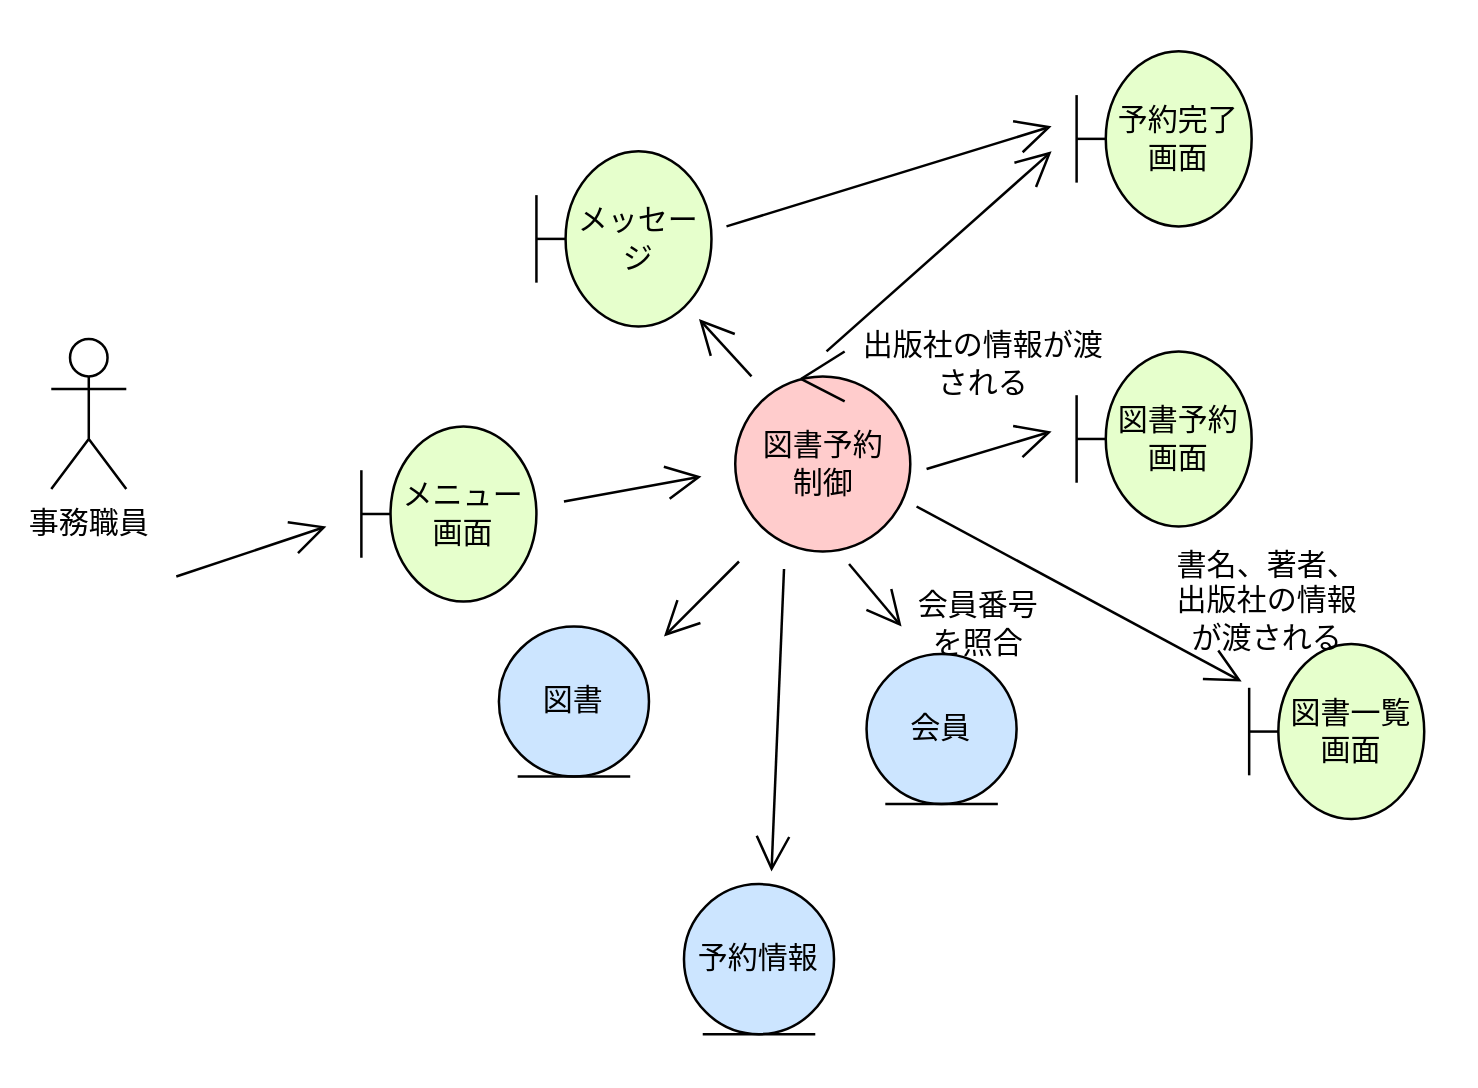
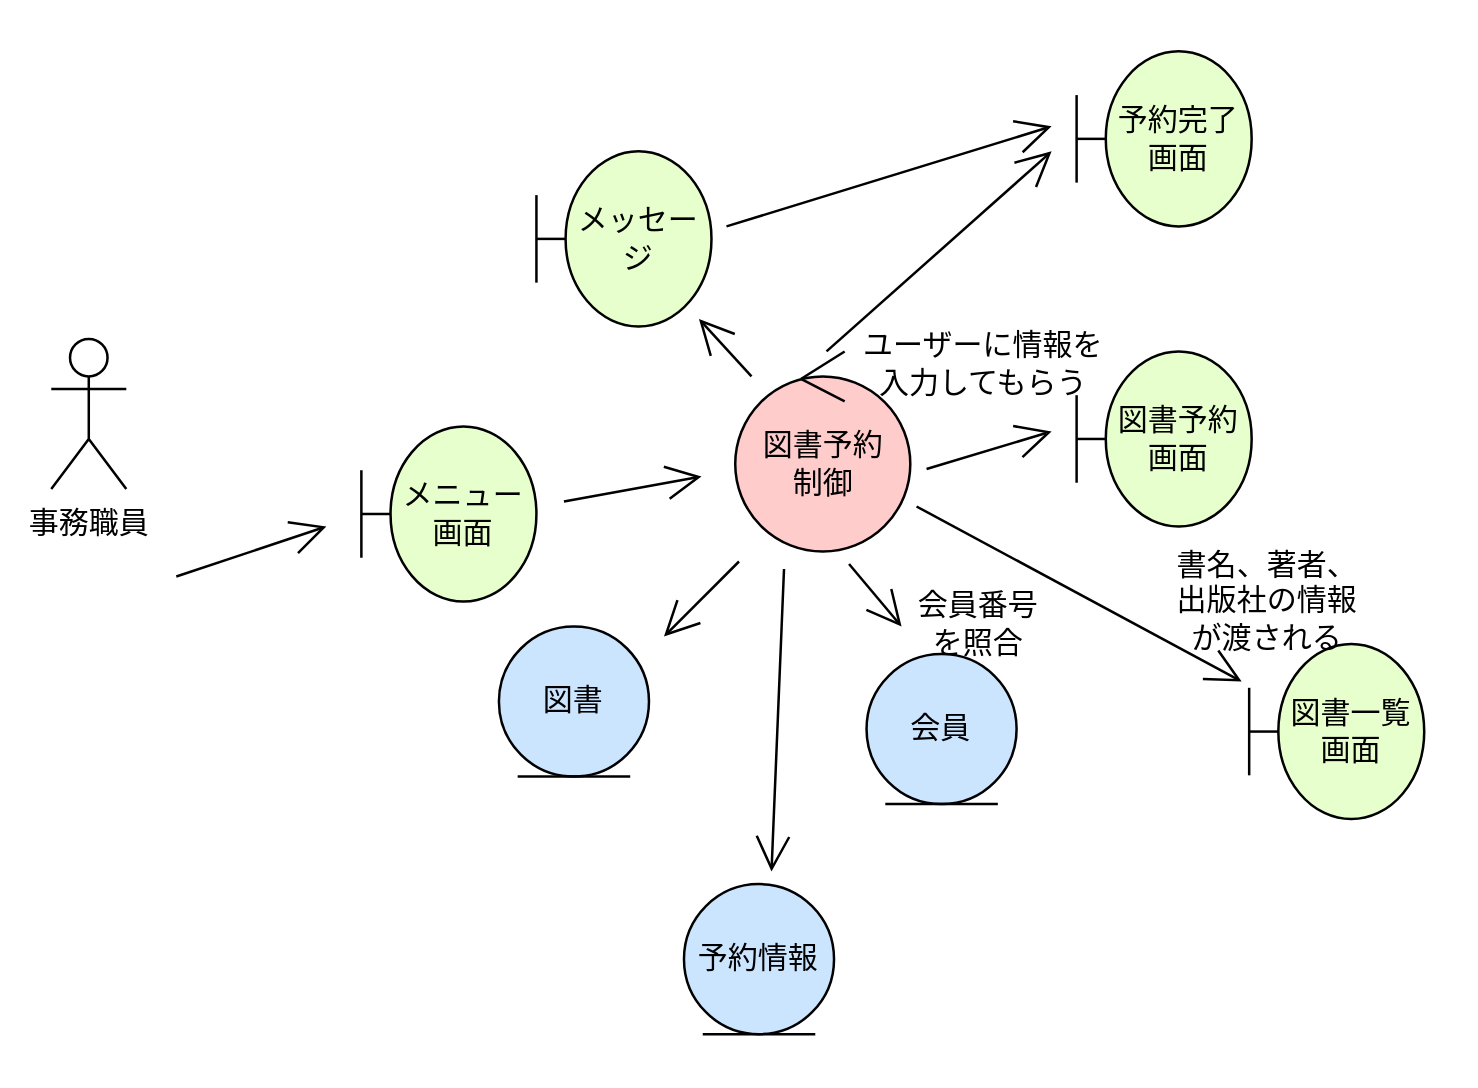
node "出版社の情報が渡される": label "出版社の情報が渡される" -> "ユーザーに情報を入力してもらう"
